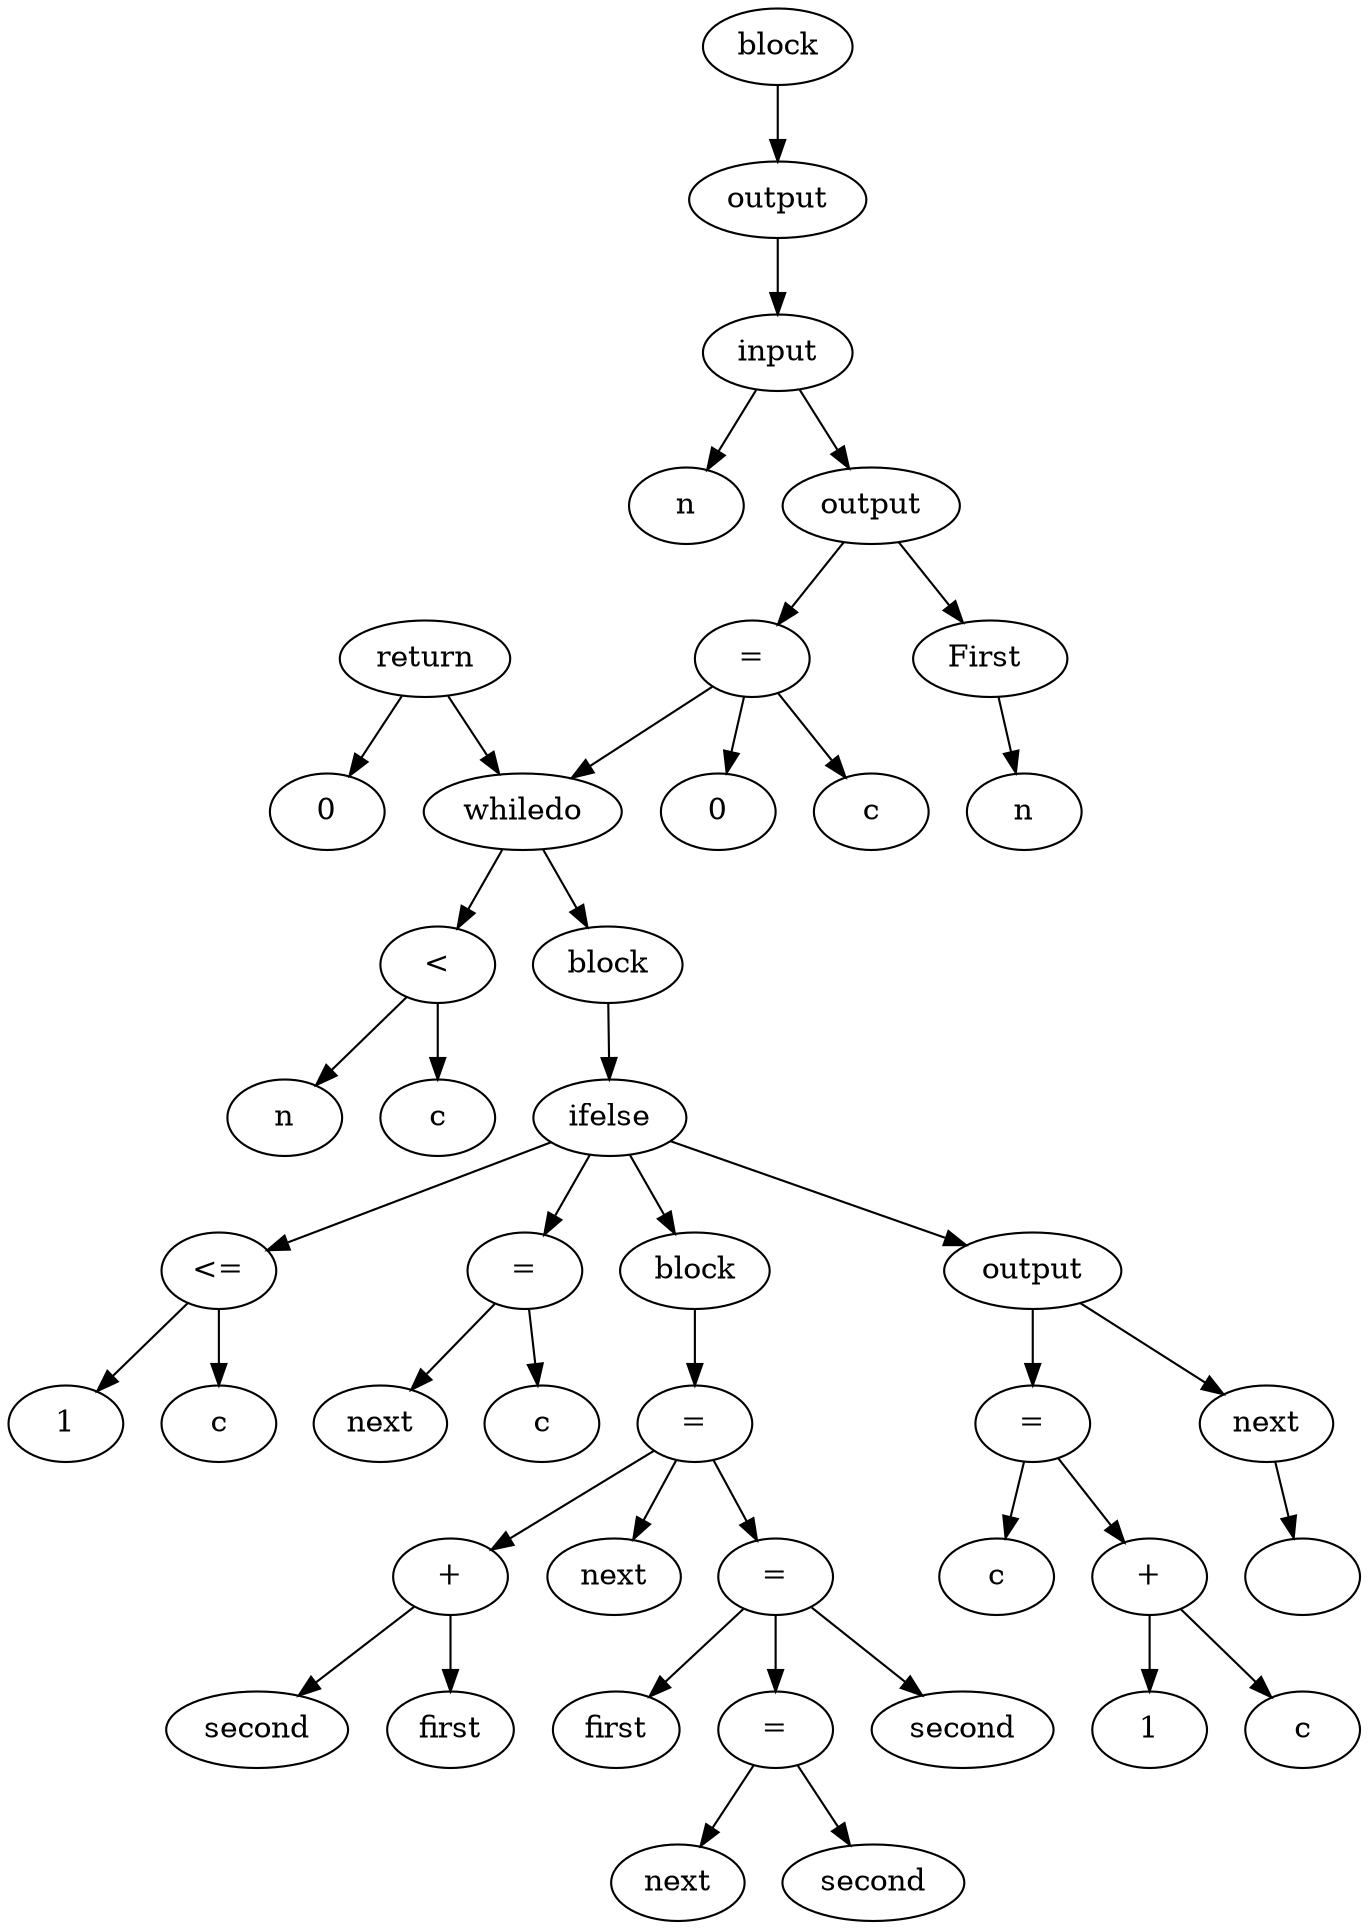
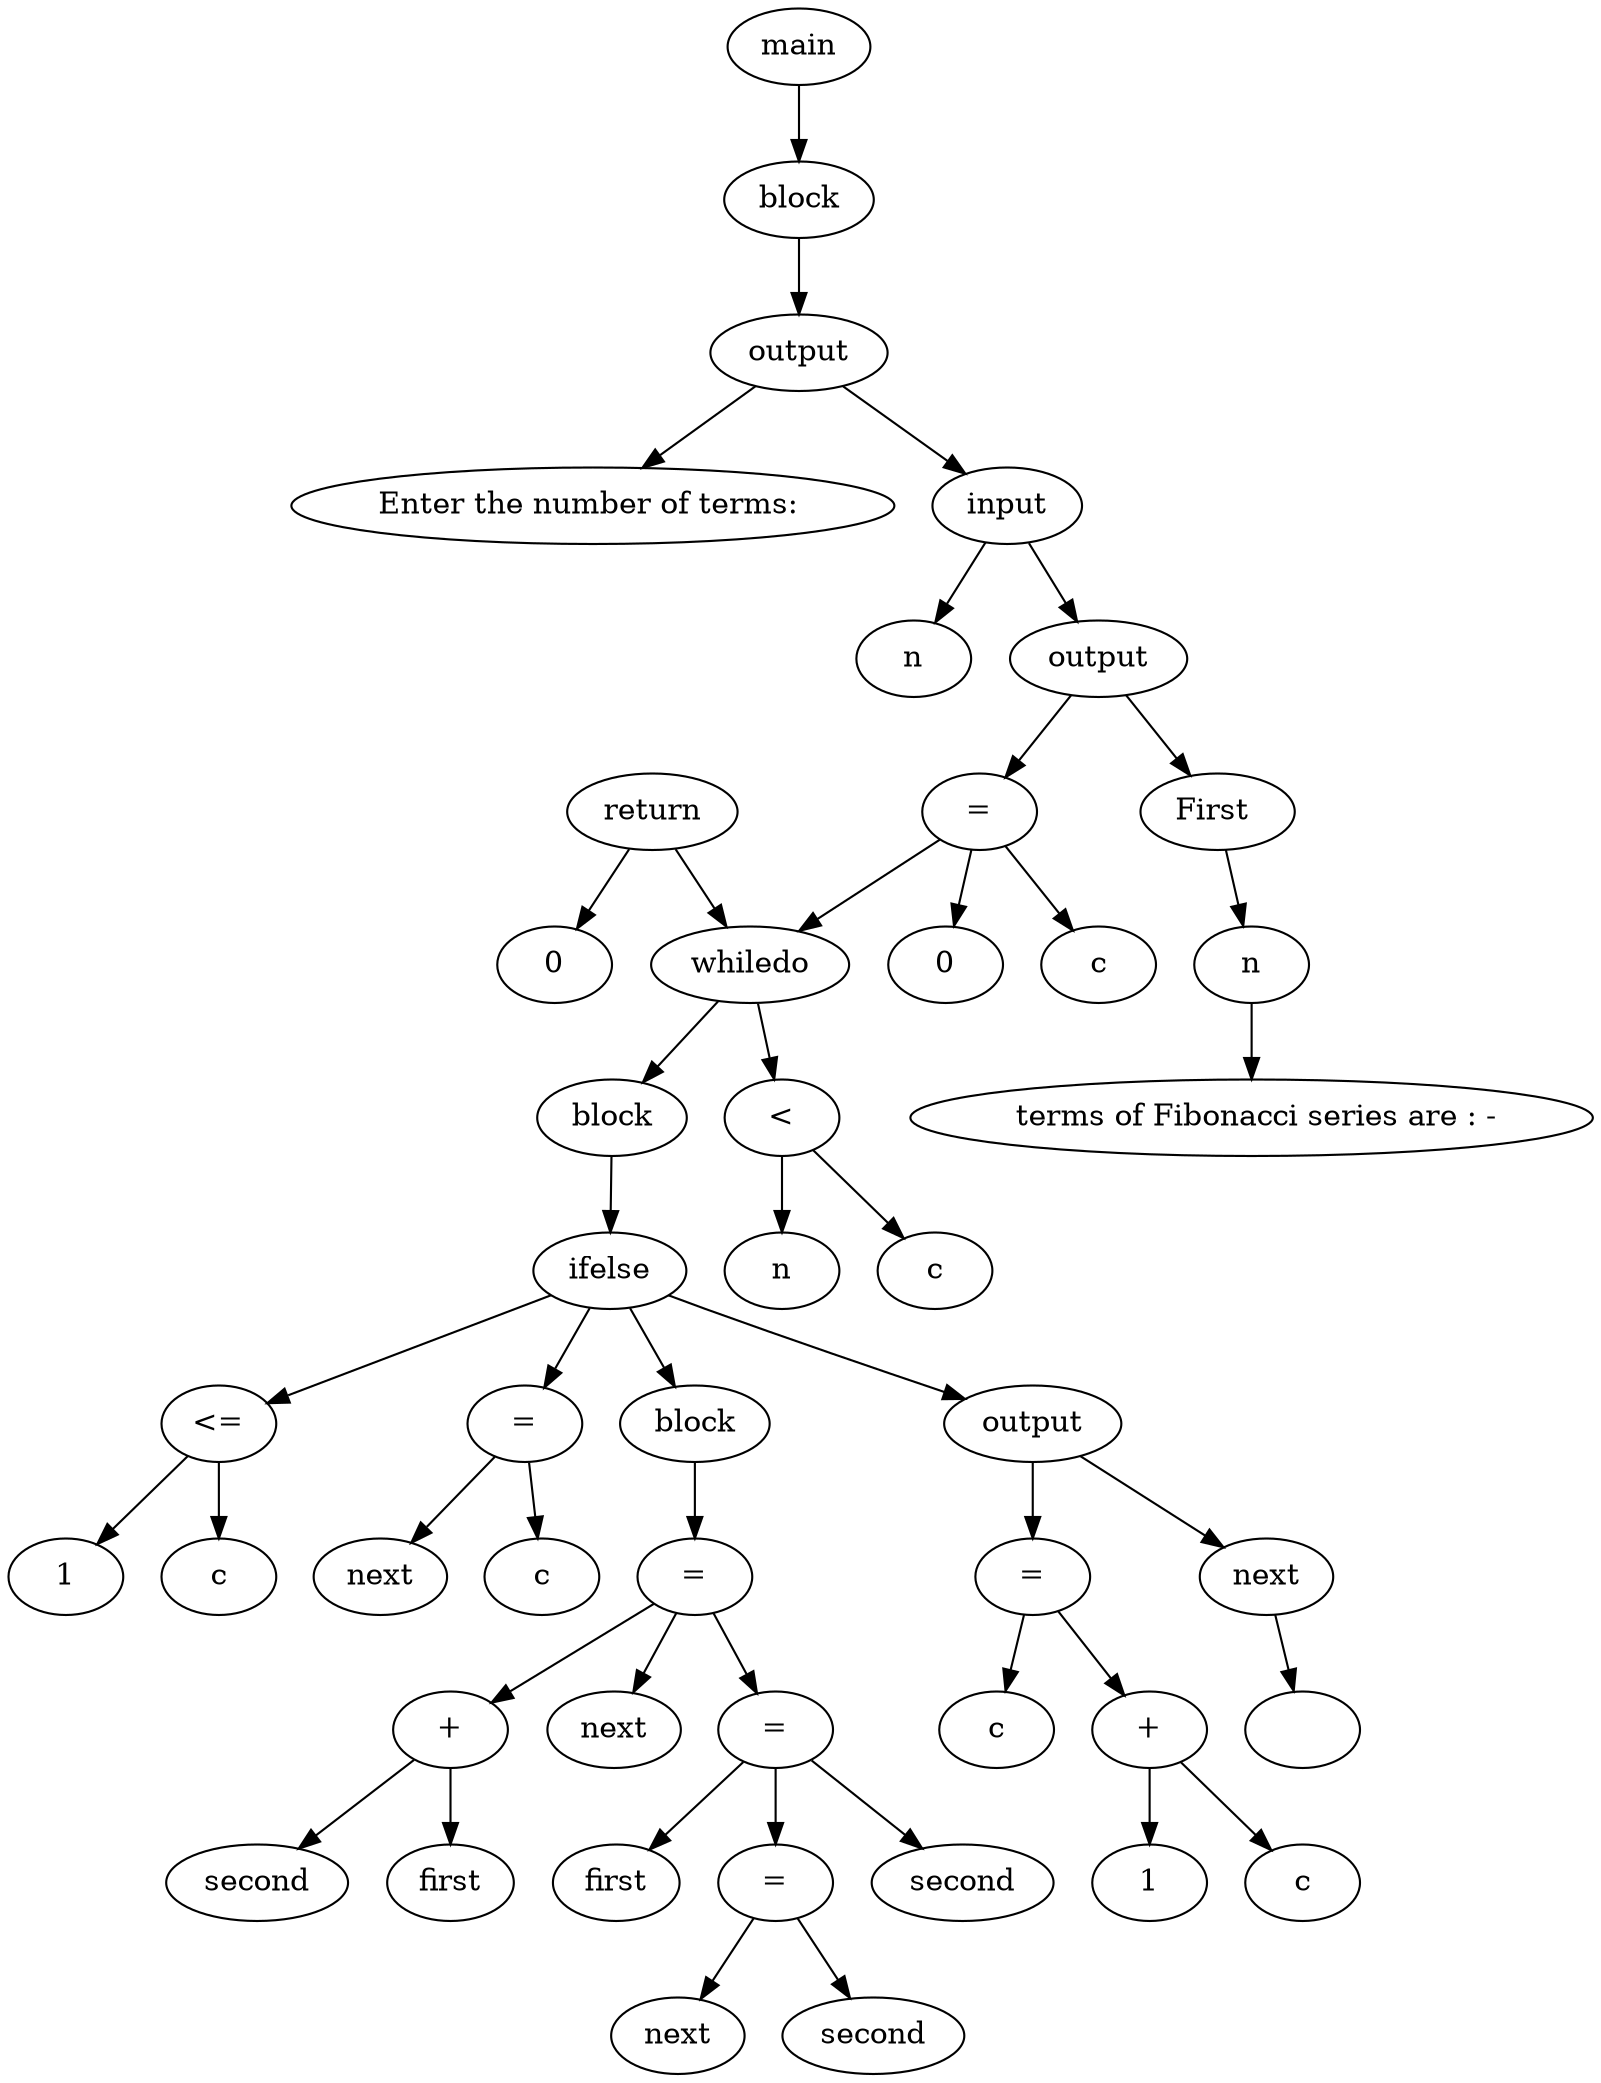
node "main": added
node "Enter the number of terms:": added
node "terms of Fibonacci series are : -": added
